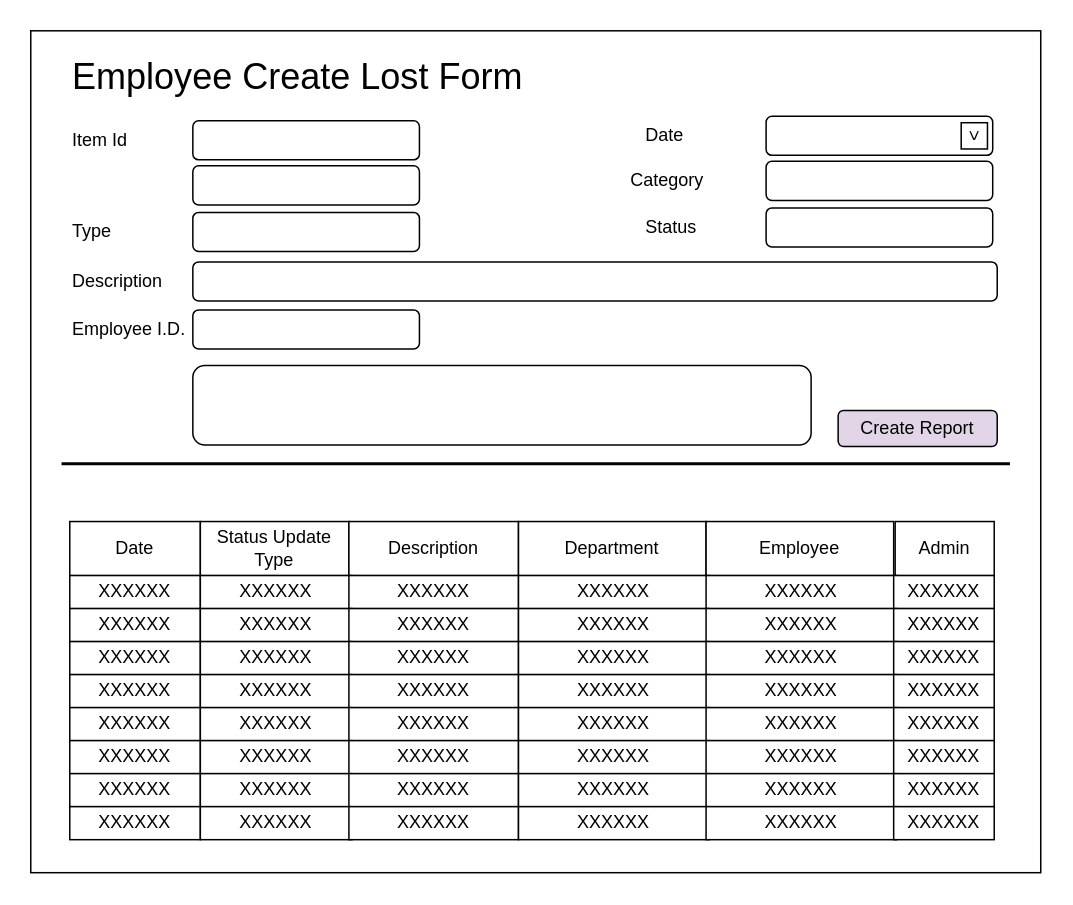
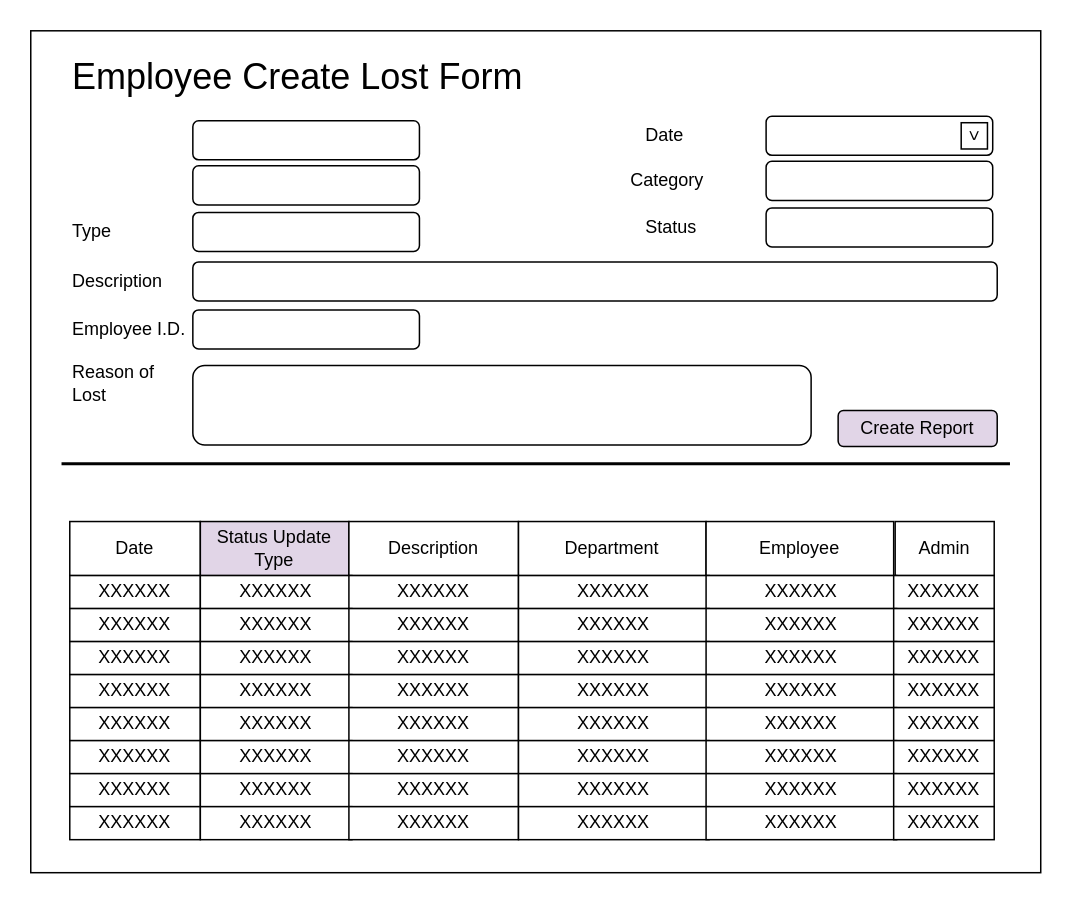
node "Item Id": removed
node "Reason of Lost": added
node "Status Update Type": fillcolor #ffffff -> #e1d5e7
